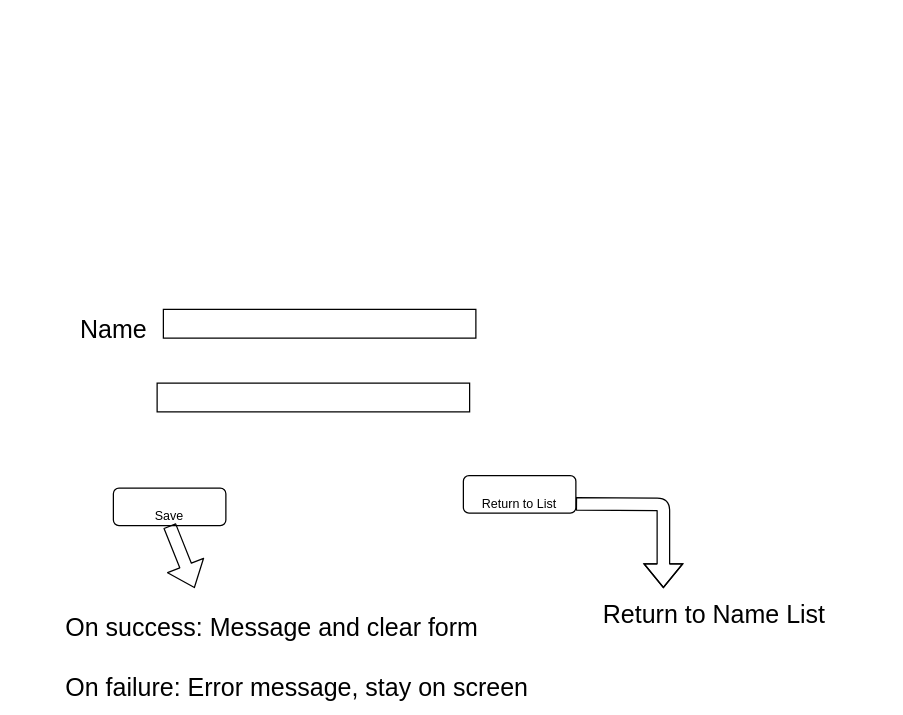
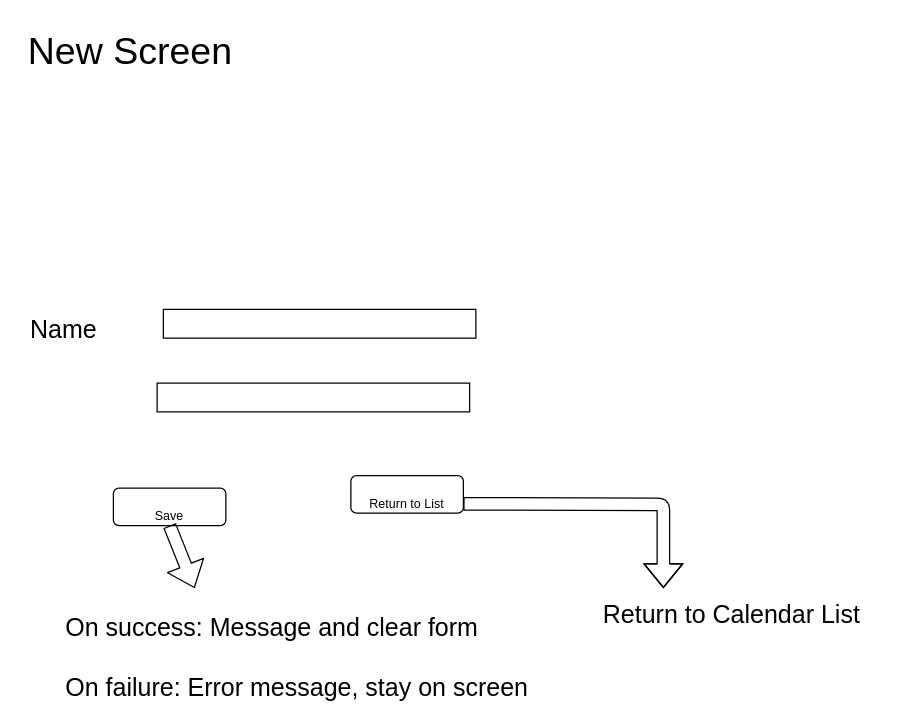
node "New Screen": added
node "Name": moved (113, 328) -> (63, 328)
node "Return to List": moved (519, 494) -> (407, 494)
node "Return to Name List": label "Return to Name List" -> "Return to Calendar List"
